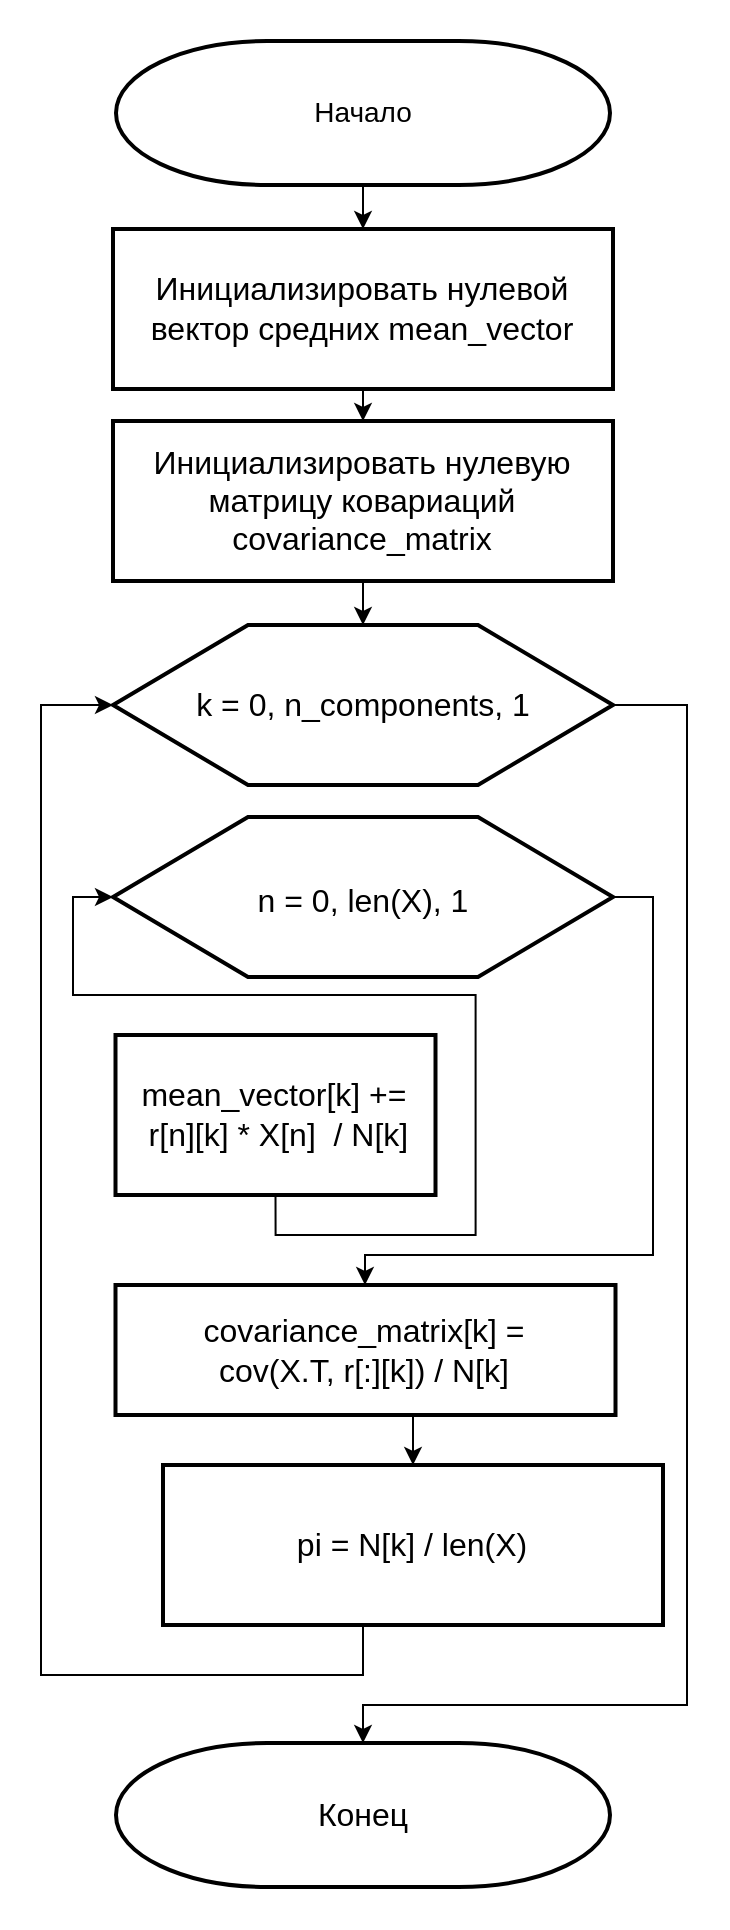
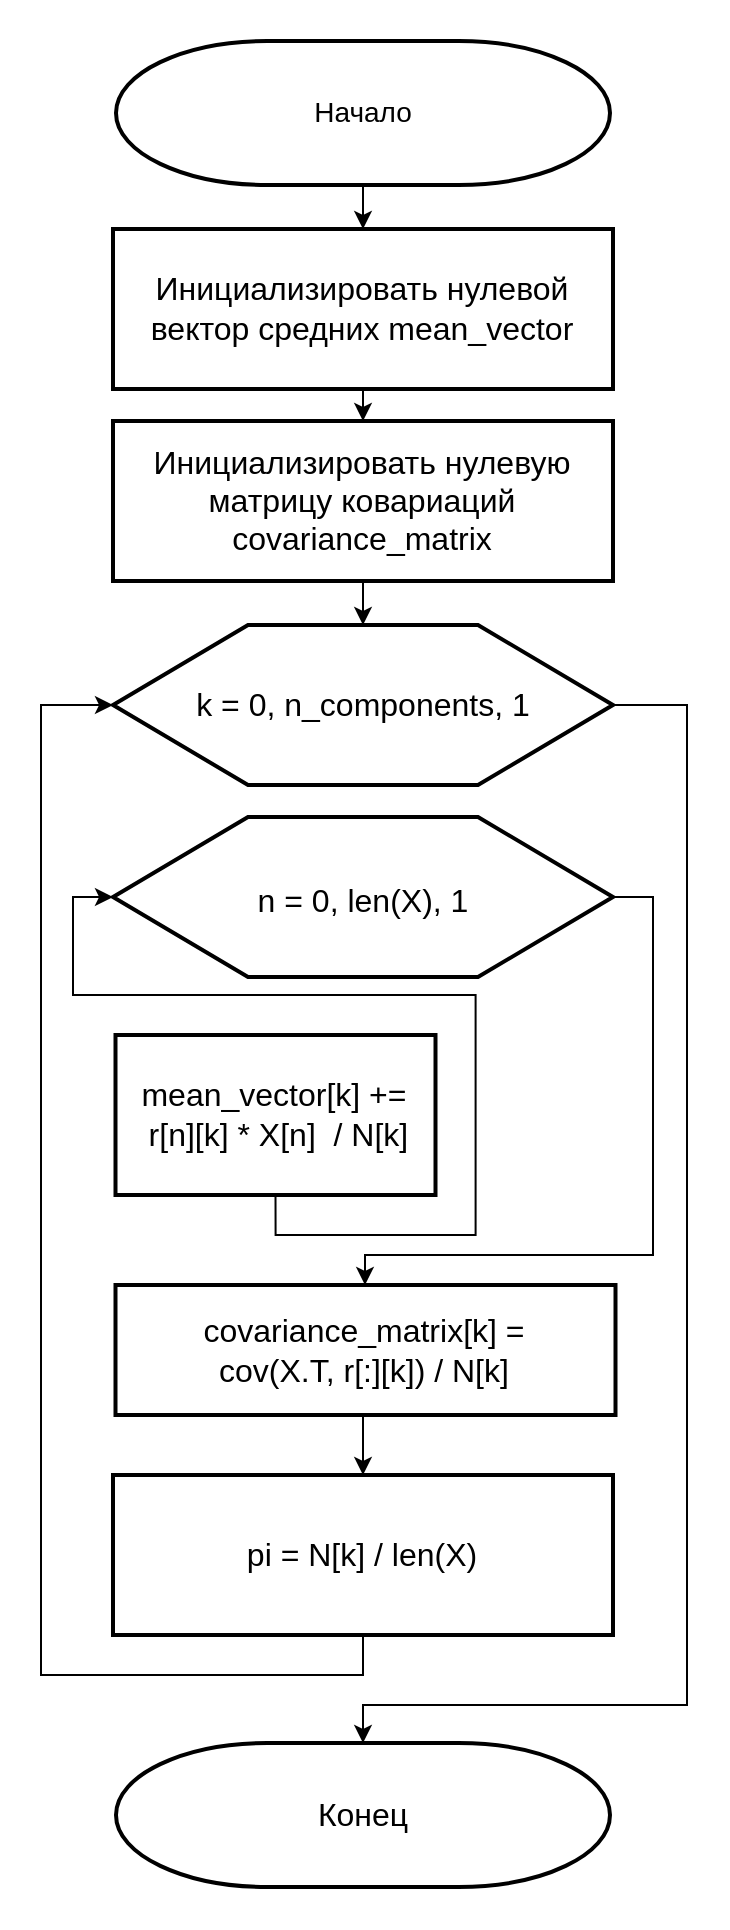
node "pi = N[k] / len(X)": moved (413, 1545) -> (363, 1555)
